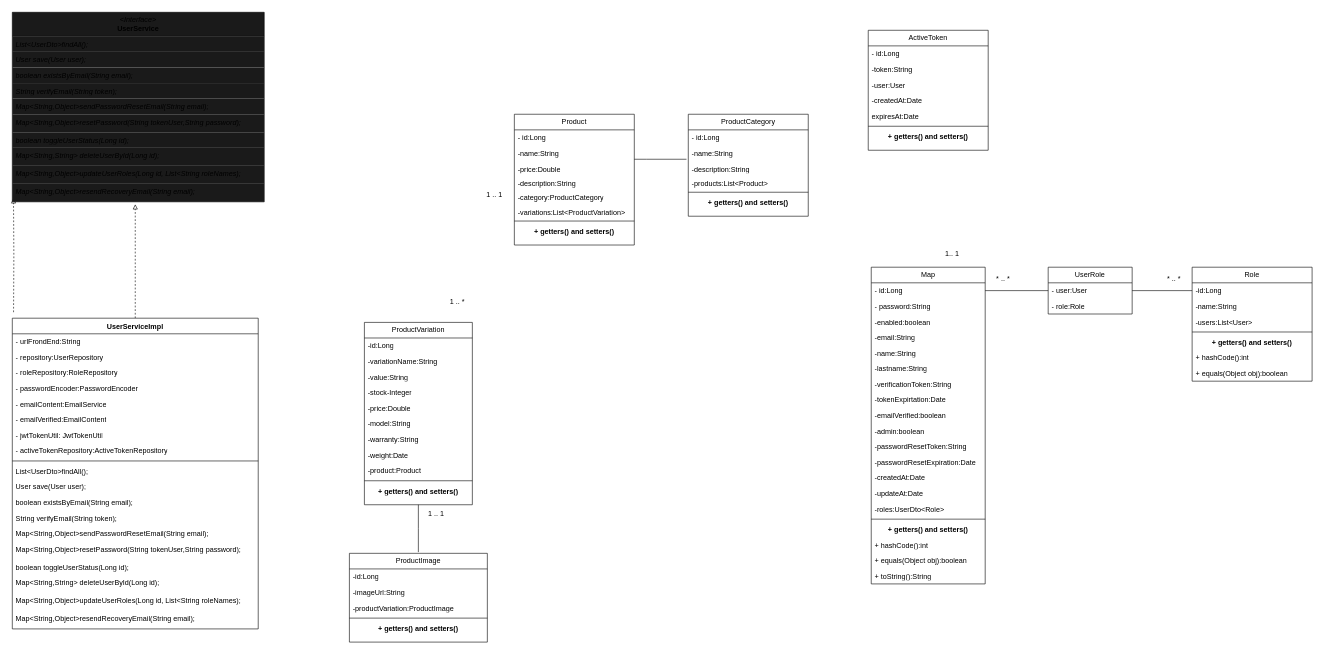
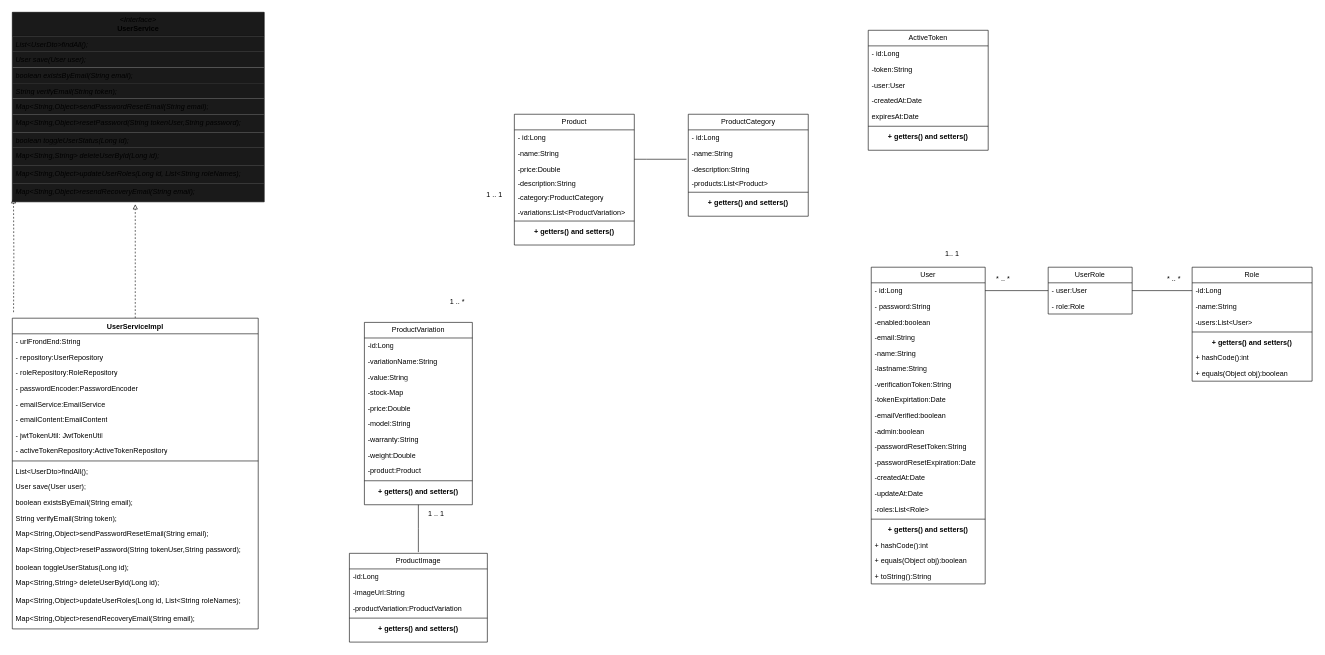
node "Map": label "Map" -> "User"
node "-stock-Integer": label "-stock-Integer" -> "-stock-Map"
node "- emailContent:EmailService": label "- emailContent:EmailService" -> "- emailService:EmailService"
node "- emailVerified:EmailContent": label "- emailVerified:EmailContent" -> "- emailContent:EmailContent"
node "-weight:Date": label "-weight:Date" -> "-weight:Double"
node "-roles:UserDto<Role>": label "-roles:UserDto<Role>" -> "-roles:List<Role>"
node "-productVariation:ProductImage": label "-productVariation:ProductImage" -> "-productVariation:ProductVariation"
